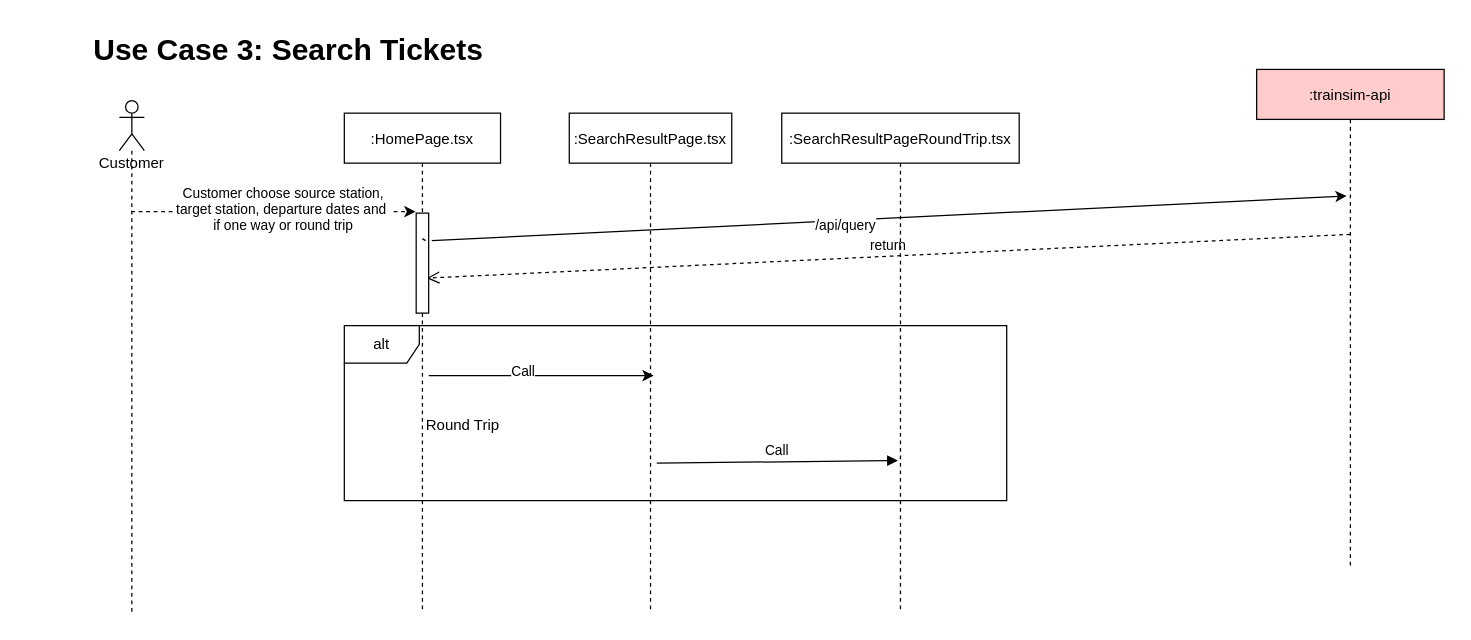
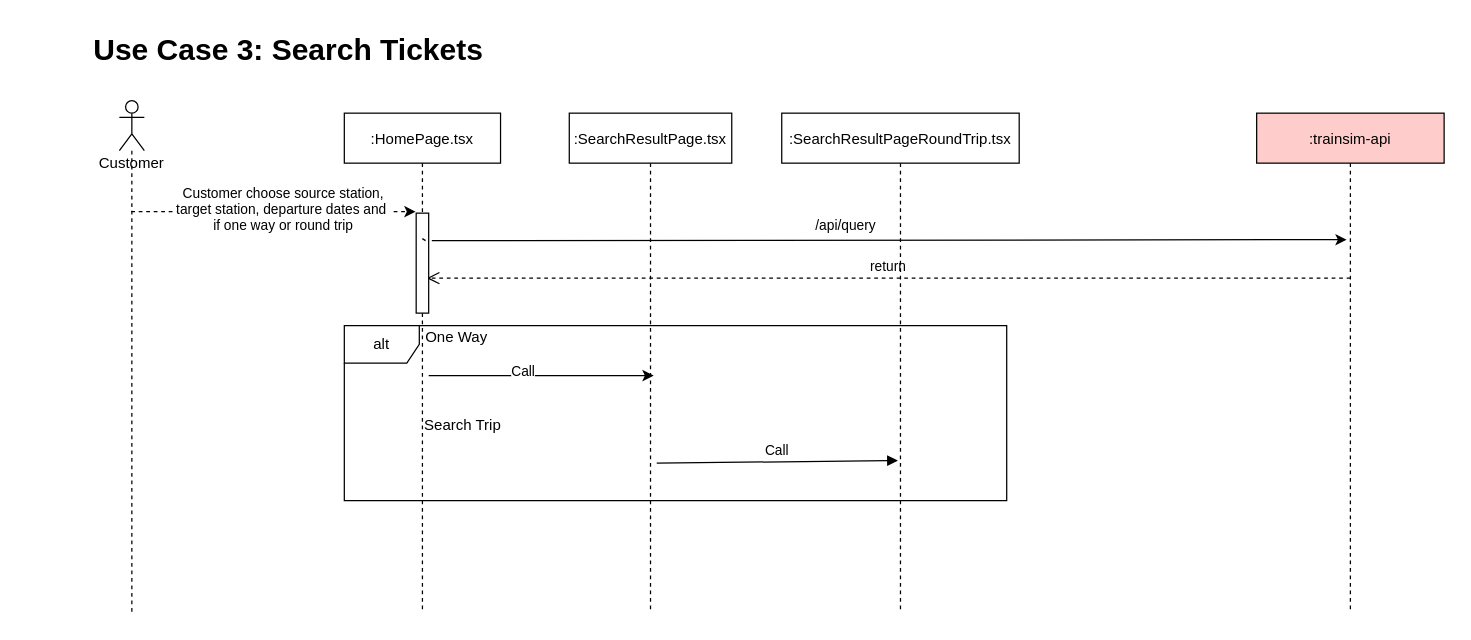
node ":trainsim-api": moved (1351, 319) -> (1351, 363)
node "One Way": added
node "Round Trip": label "Round Trip" -> "Search Trip"
